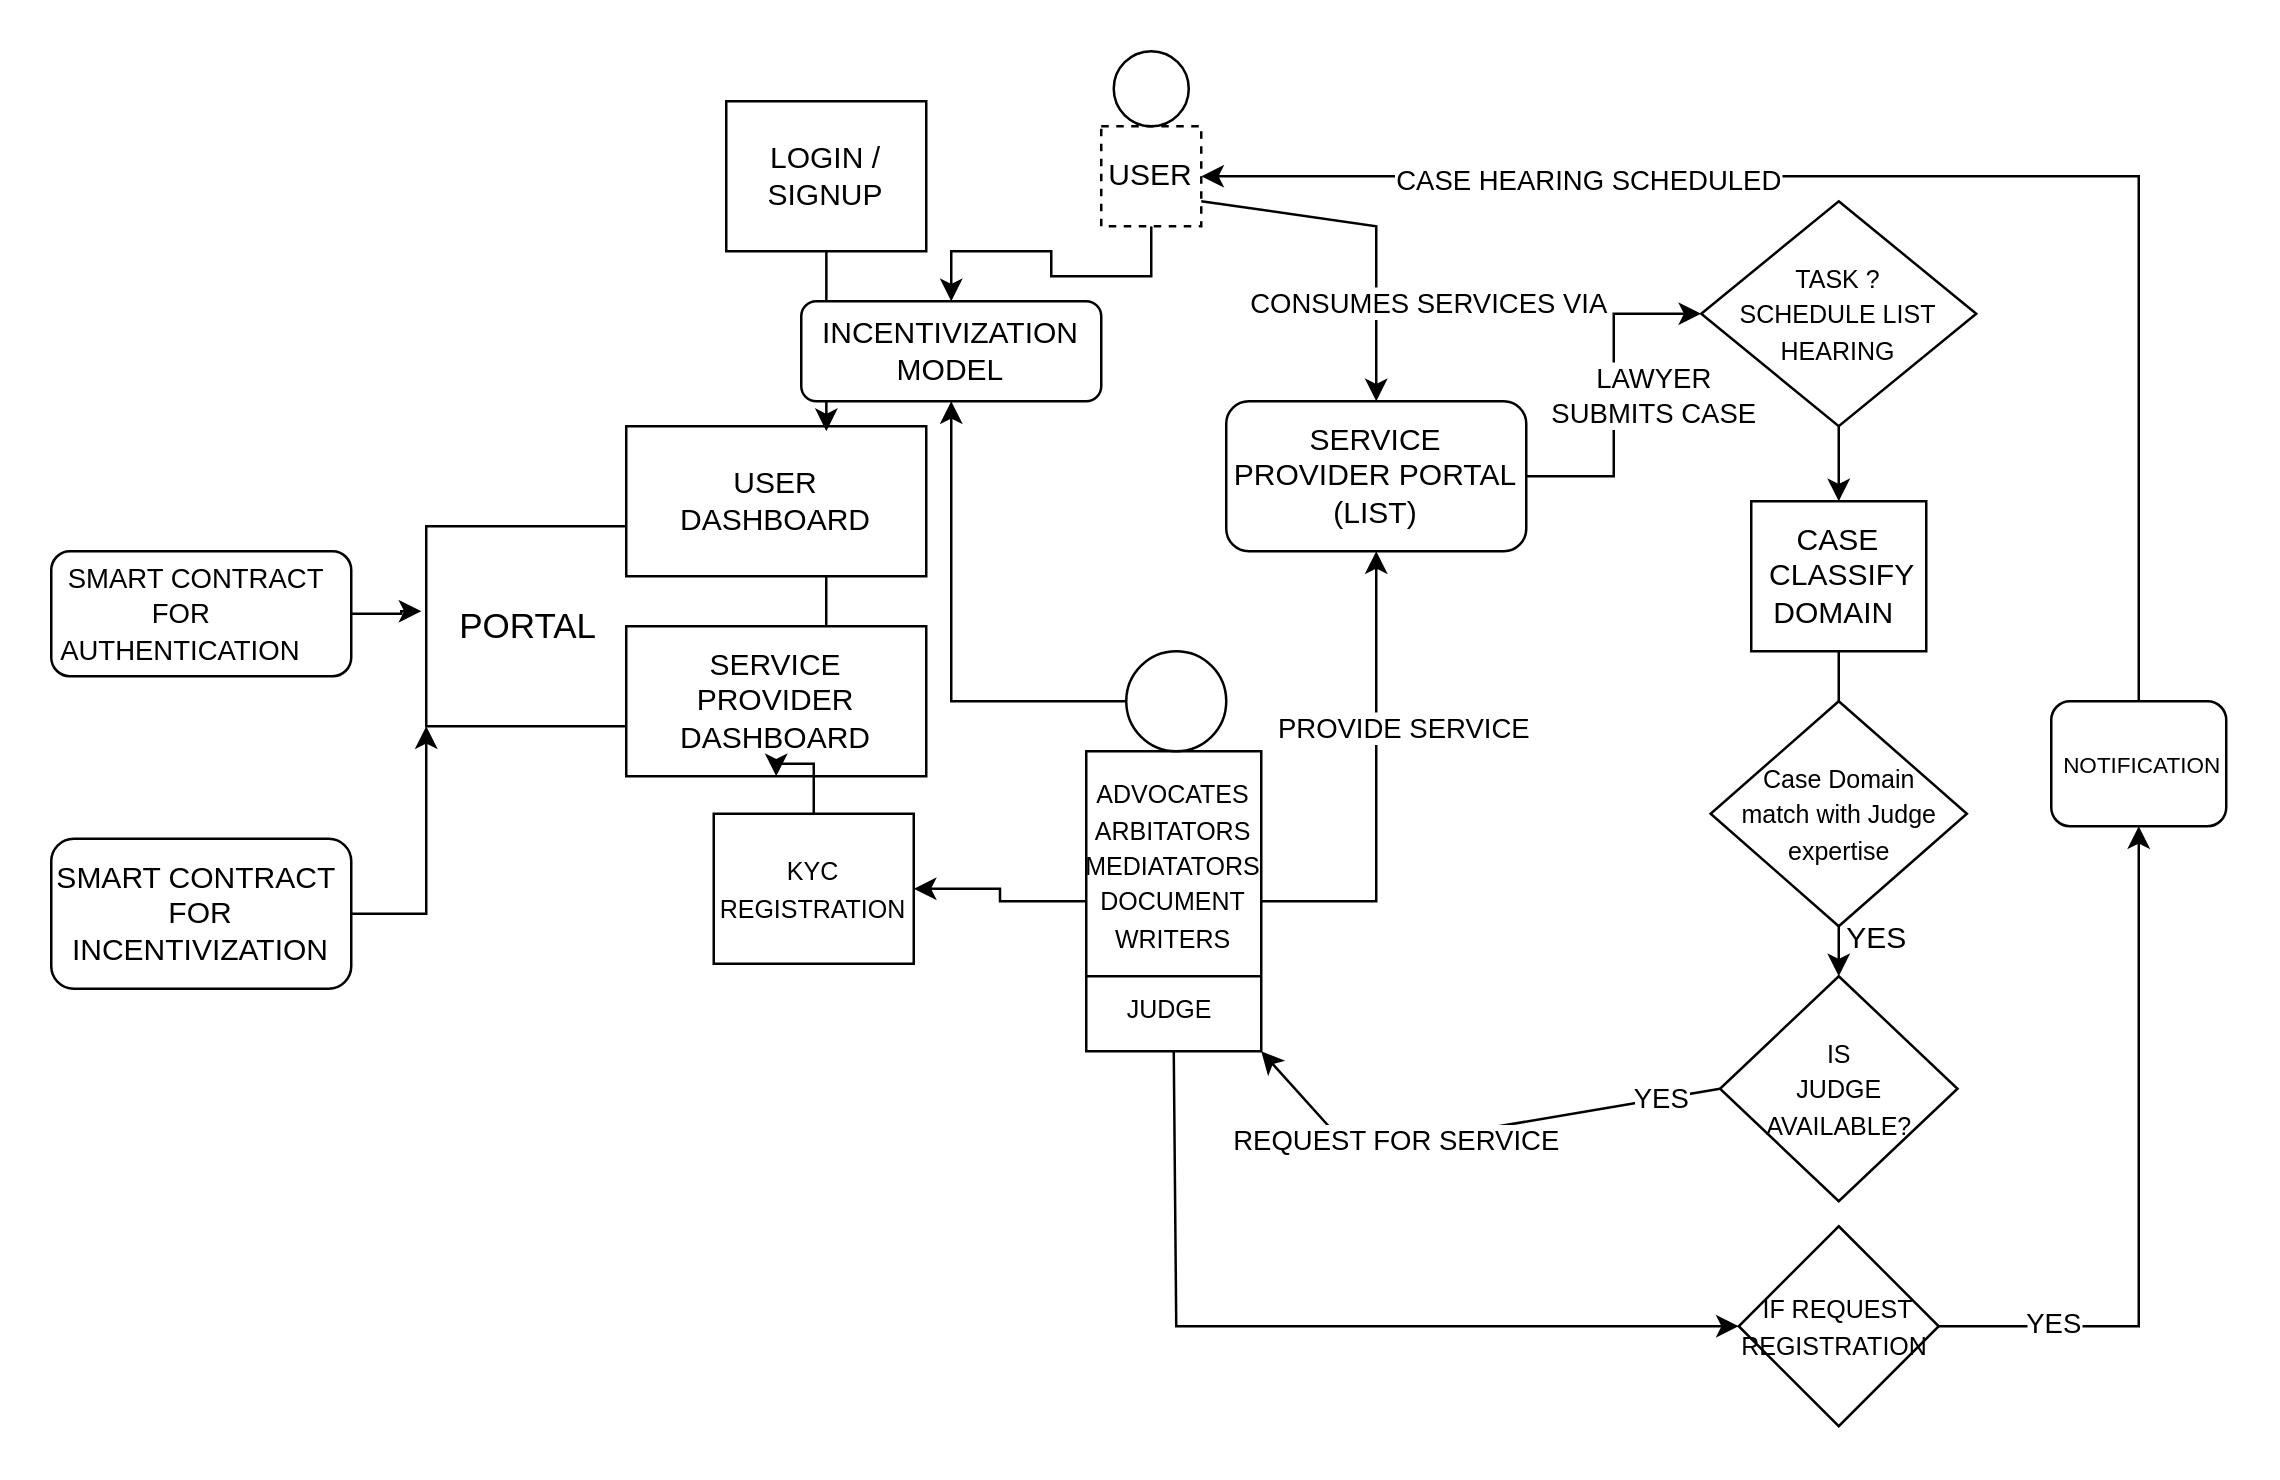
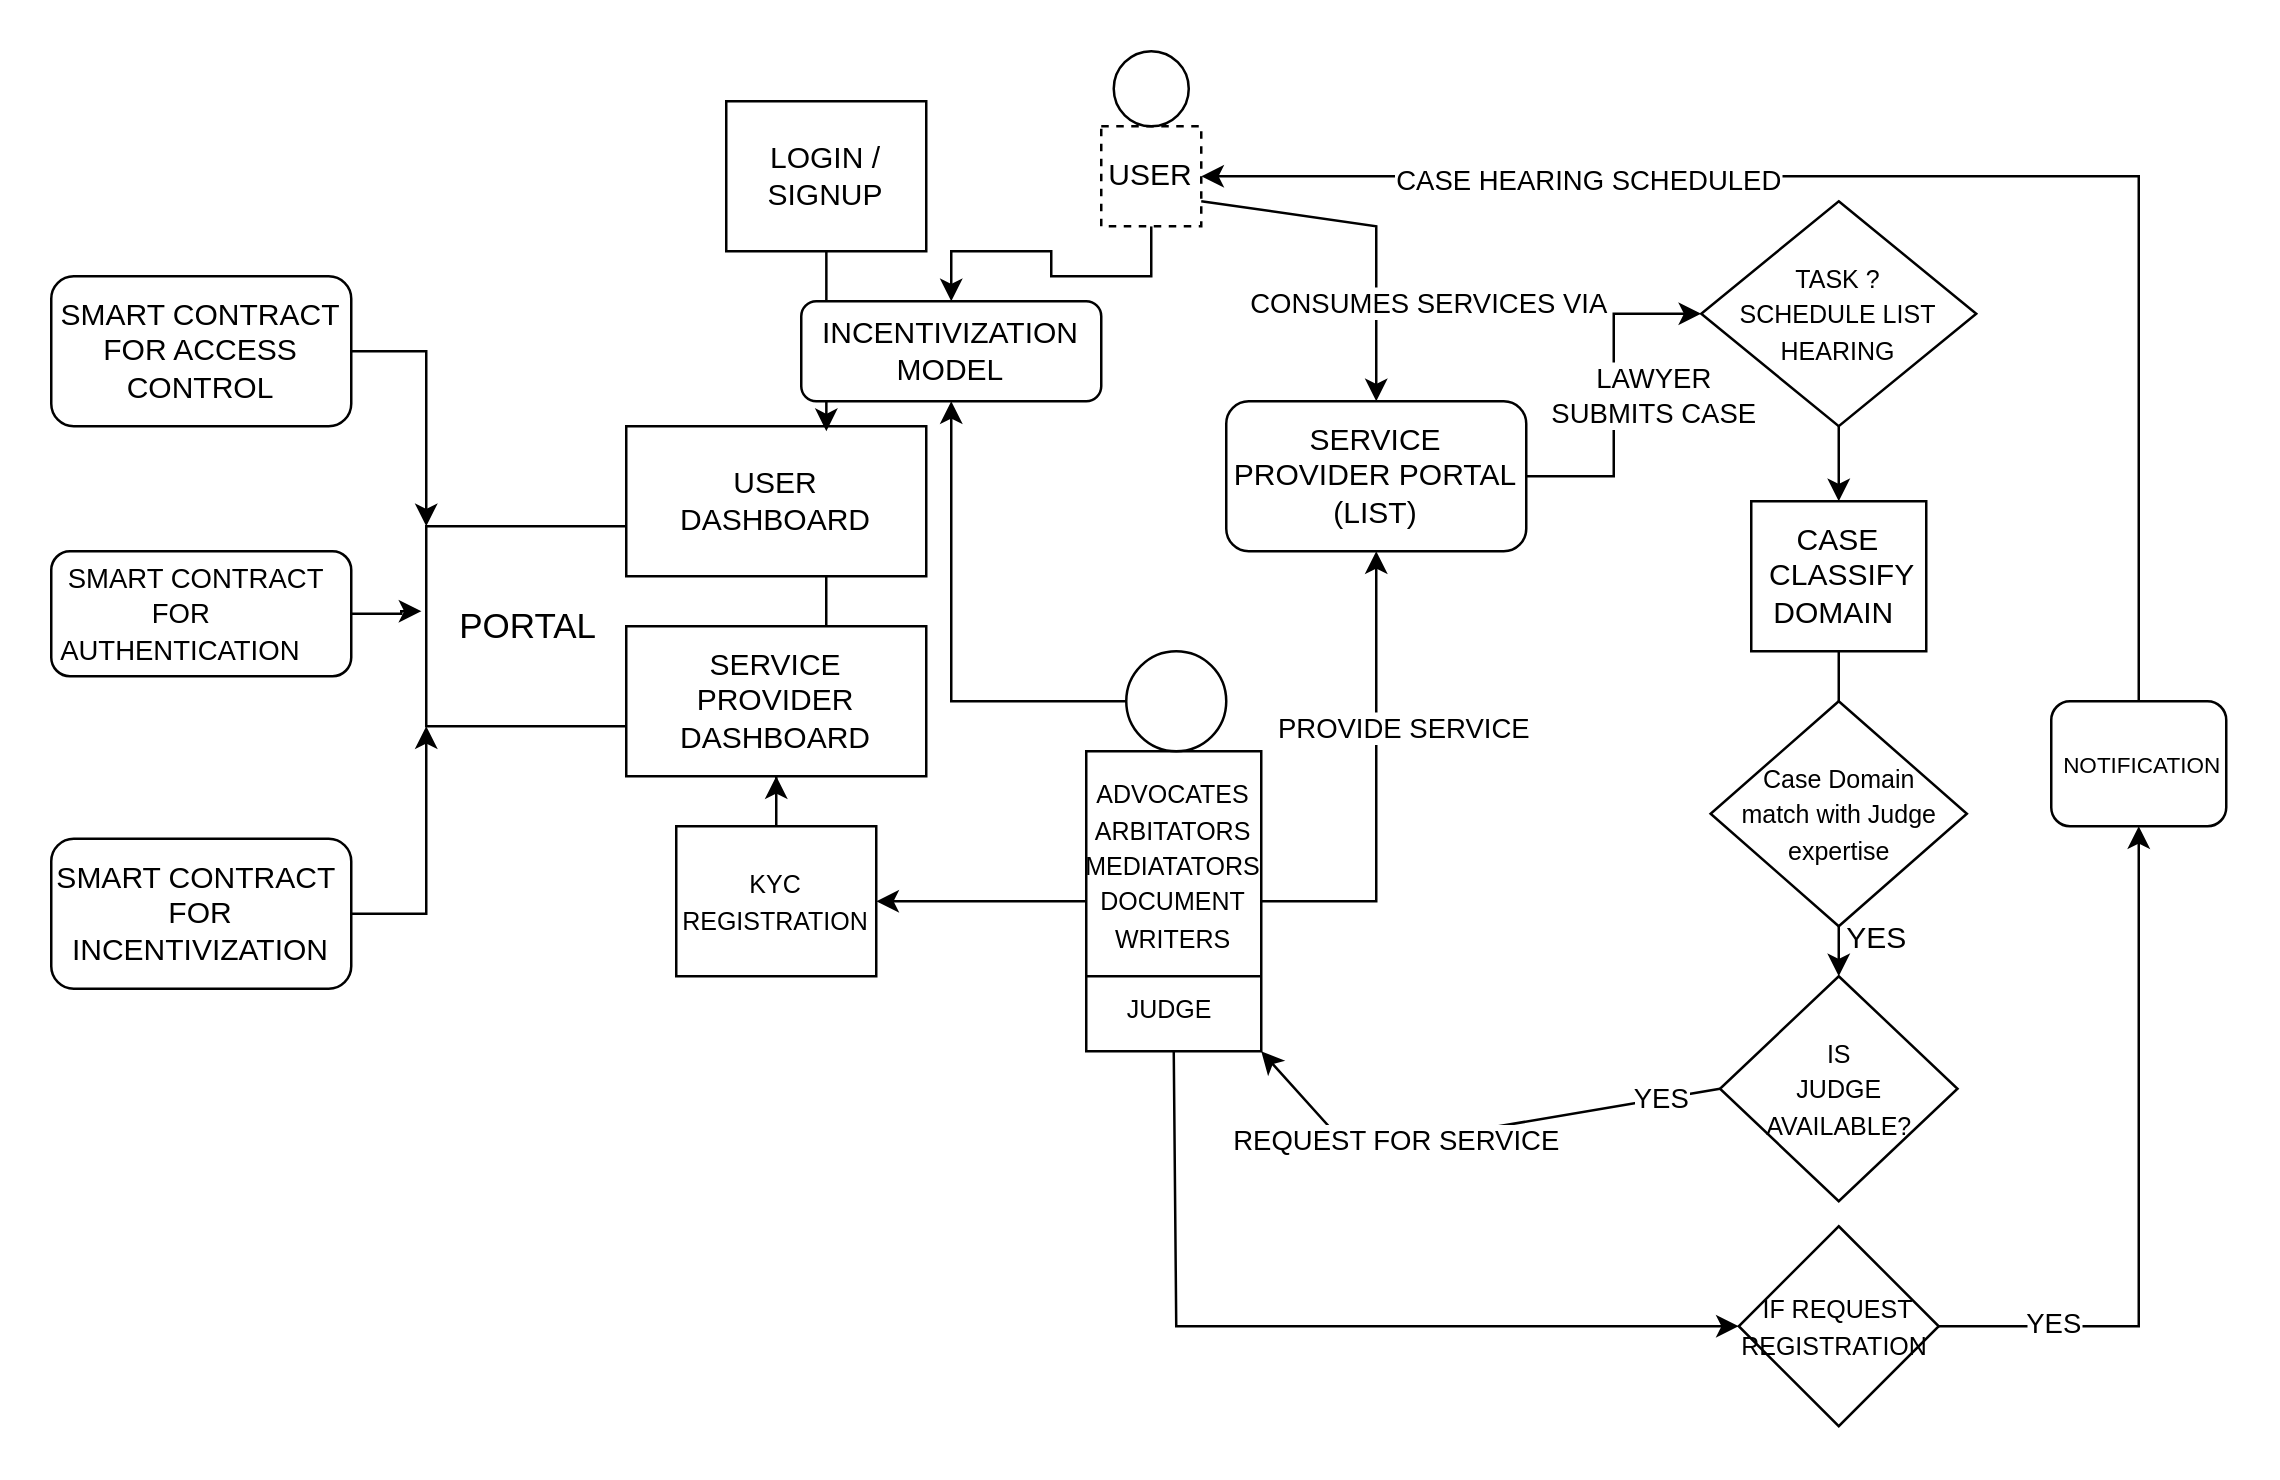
node "SMART CONTRACT FOR ACCESS CONTROL": added
edge "SMART CONTRACT FOR ACCESS CONTROL" -> "PORTAL": added
node "KYC REGISTRATION": moved (814, 889) -> (776, 901)
